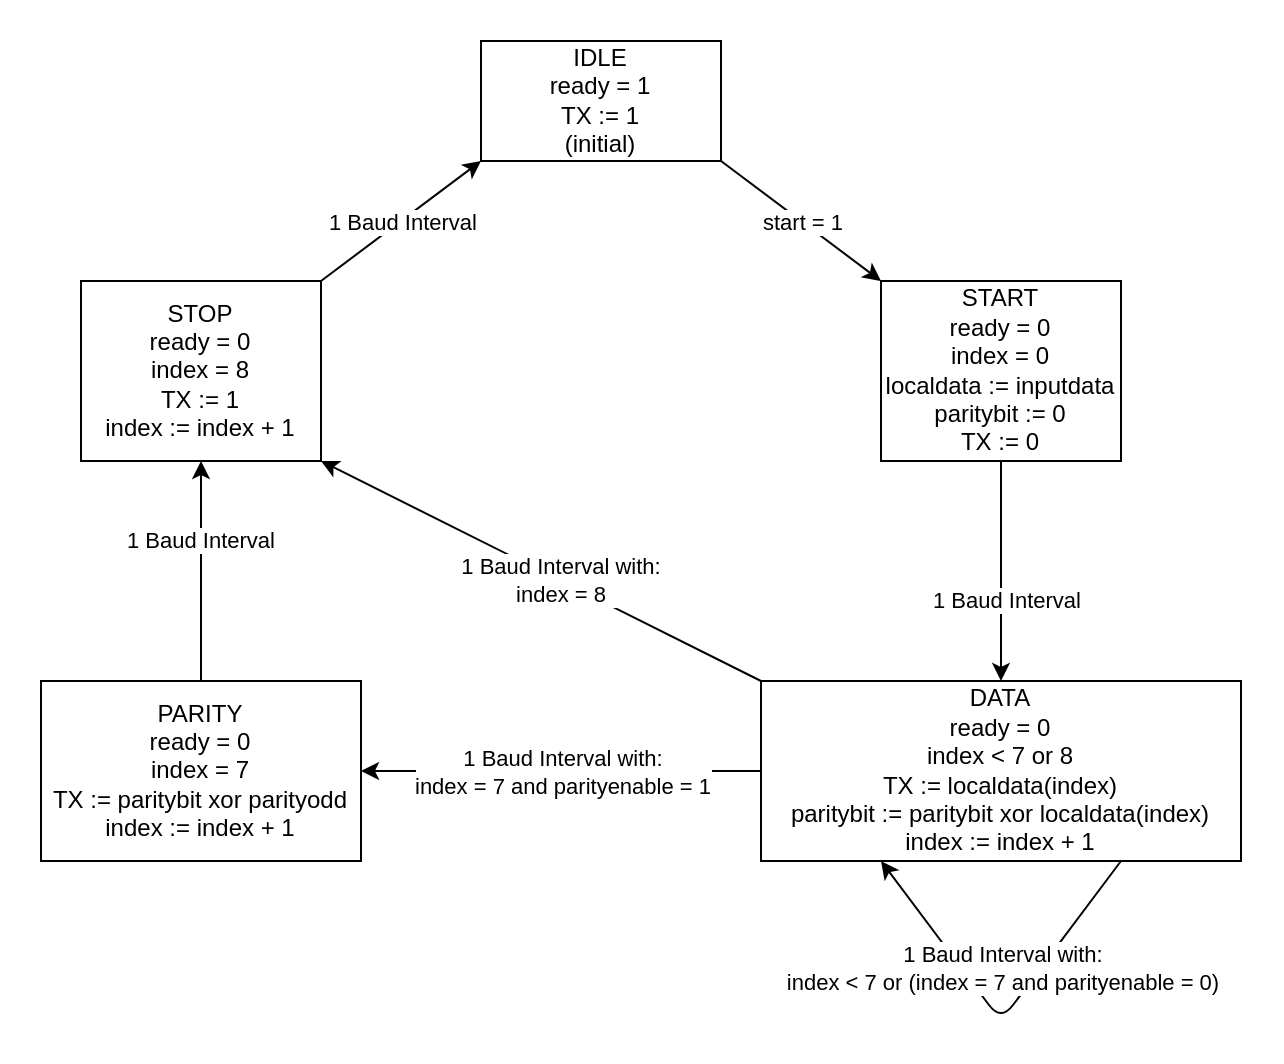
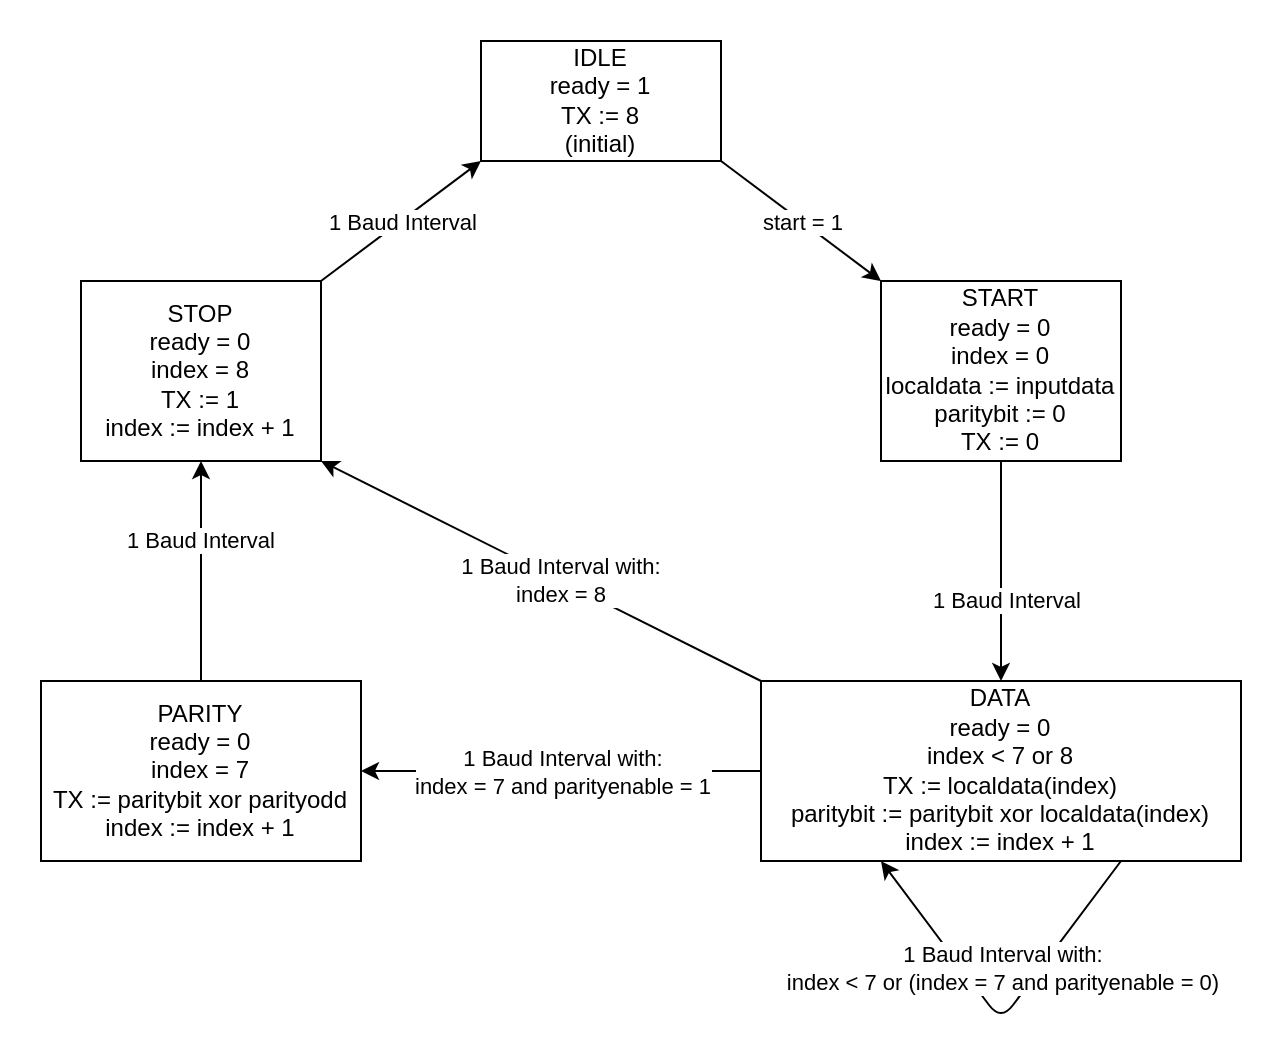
node "IDLE ready = 1 TX := 1 (initial)": label "IDLE ready = 1 TX := 1 (initial)" -> "IDLE ready = 1 TX := 8 (initial)"
